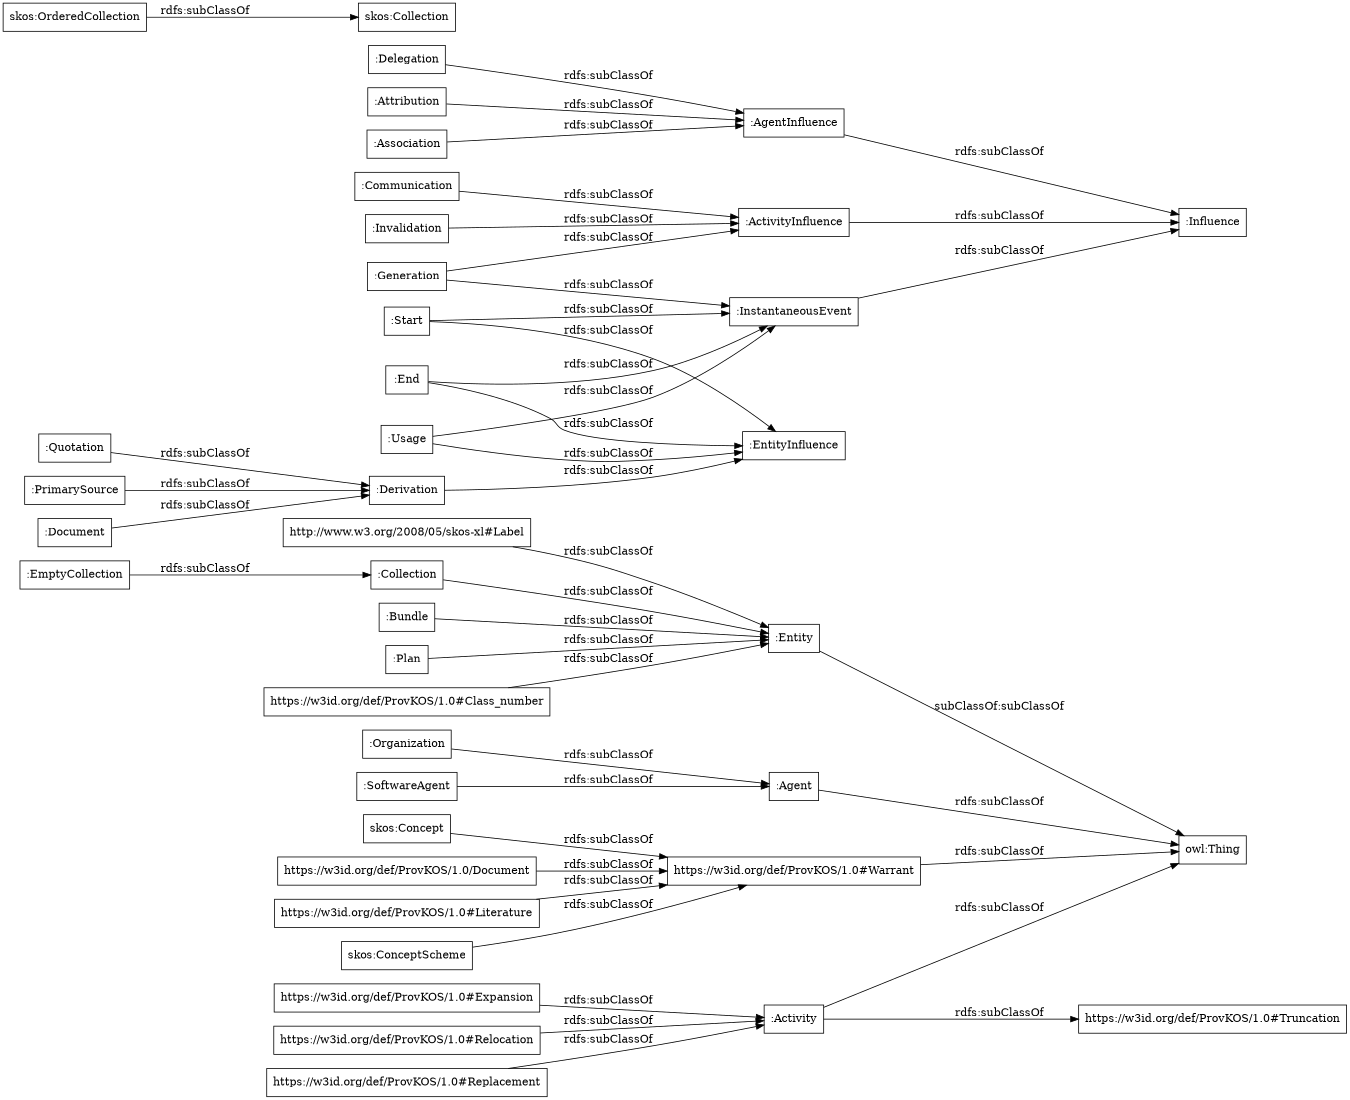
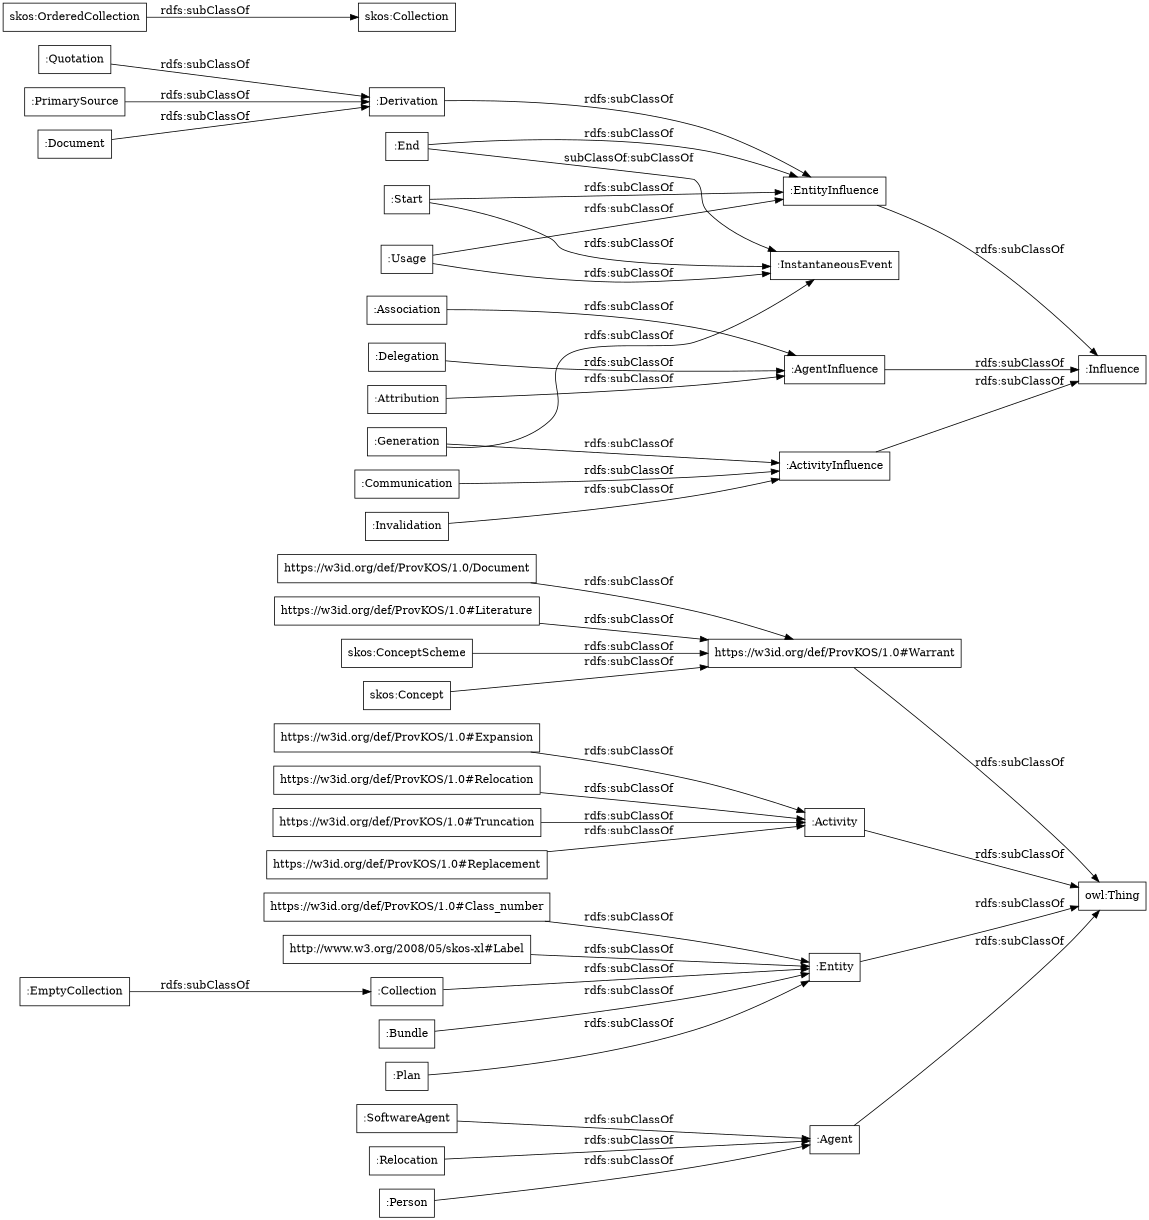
edge ":InstantaneousEvent" -> ":Influence": now ":EntityInfluence" -> ":Influence"
edge ":End" -> ":InstantaneousEvent": label "rdfs:subClassOf" -> "subClassOf:subClassOf"
edge ":Entity" -> "owl:Thing": label "subClassOf:subClassOf" -> "rdfs:subClassOf"
node ":Organization": label ":Organization" -> ":Relocation"
edge ":Activity" -> "https://w3id.org/def/ProvKOS/1.0#Truncation": reversed
node ":Person": added
